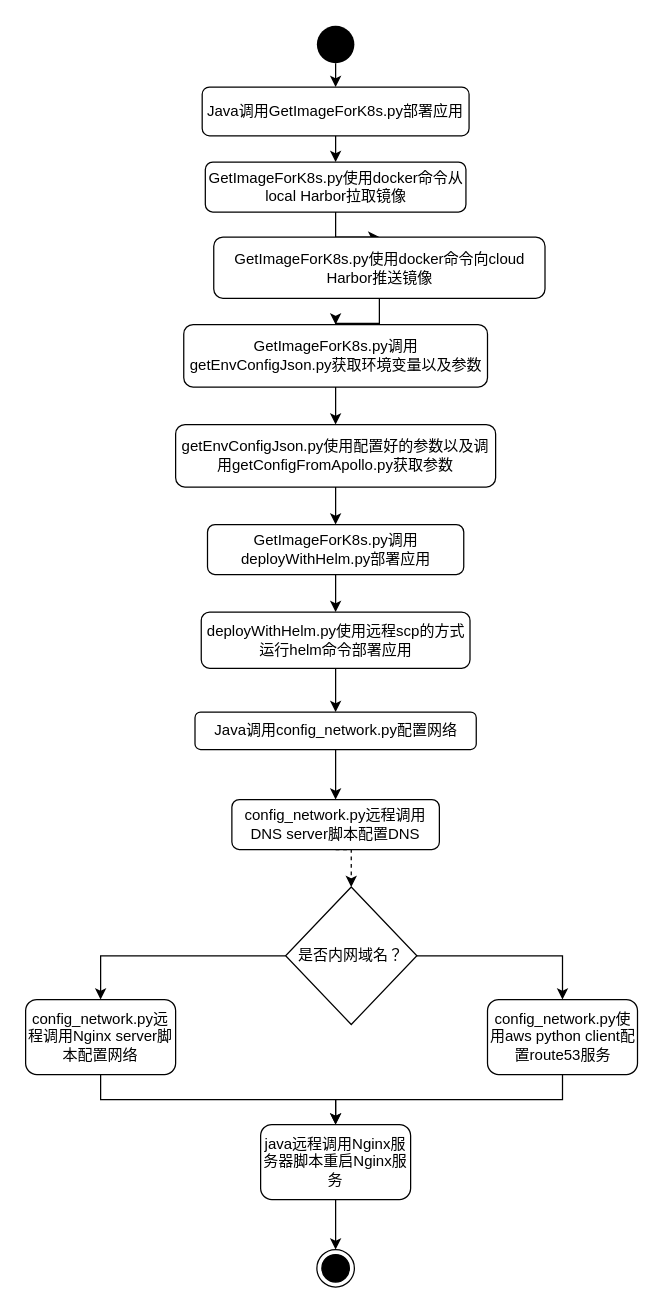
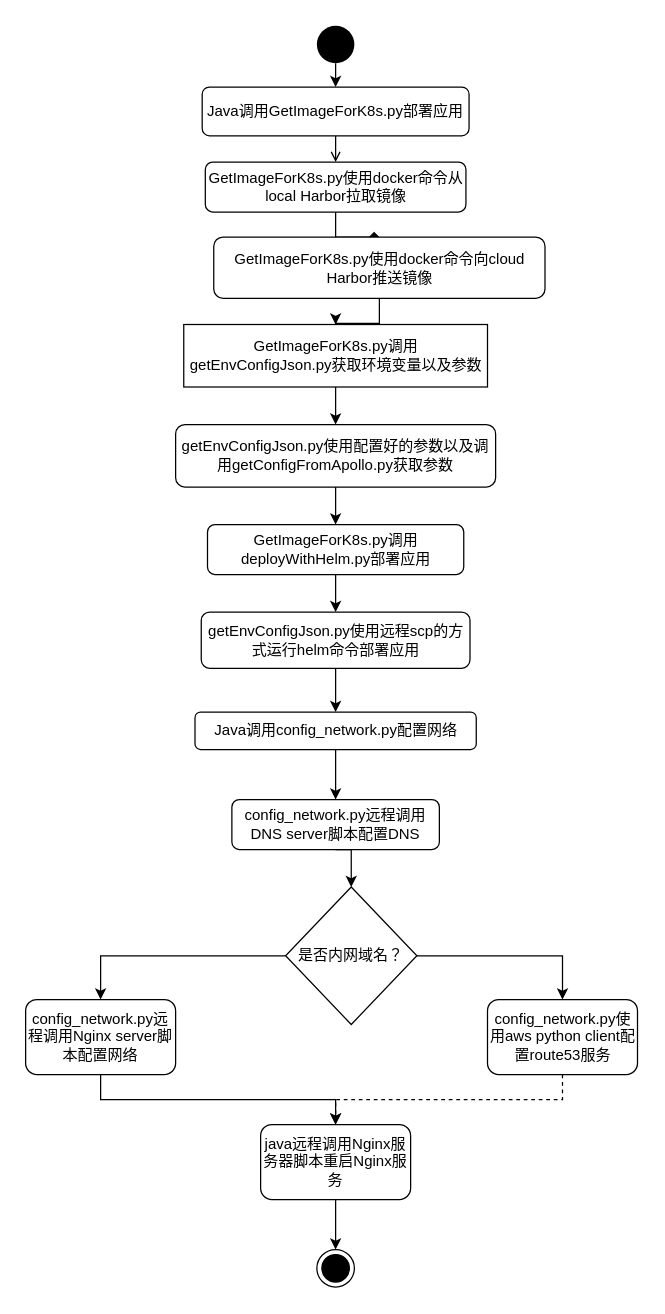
edge "Java调用GetImageForK8s.py部署应用" -> "GetImageForK8s.py使用docker命令从local Harbor拉取镜像": arrowhead classic -> open
edge "GetImageForK8s.py使用docker命令从local Harbor拉取镜像" -> "GetImageForK8s.py使用docker命令向cloud Harbor推送镜像": arrowhead classic -> diamond
node "GetImageForK8s.py调用getEnvConfigJson.py获取环境变量以及参数": shape rounded rectangle -> rectangle
node "deployWithHelm.py使用远程scp的方式运行helm命令部署应用": label "deployWithHelm.py使用远程scp的方式运行helm命令部署应用" -> "getEnvConfigJson.py使用远程scp的方式运行helm命令部署应用"
edge "config_network.py远程调用DNS server脚本配置DNS" -> "是否内网域名？": style dashed -> solid
edge "config_network.py使用aws python client配置route53服务" -> "java远程调用Nginx服务器脚本重启Nginx服务": style solid -> dashed
